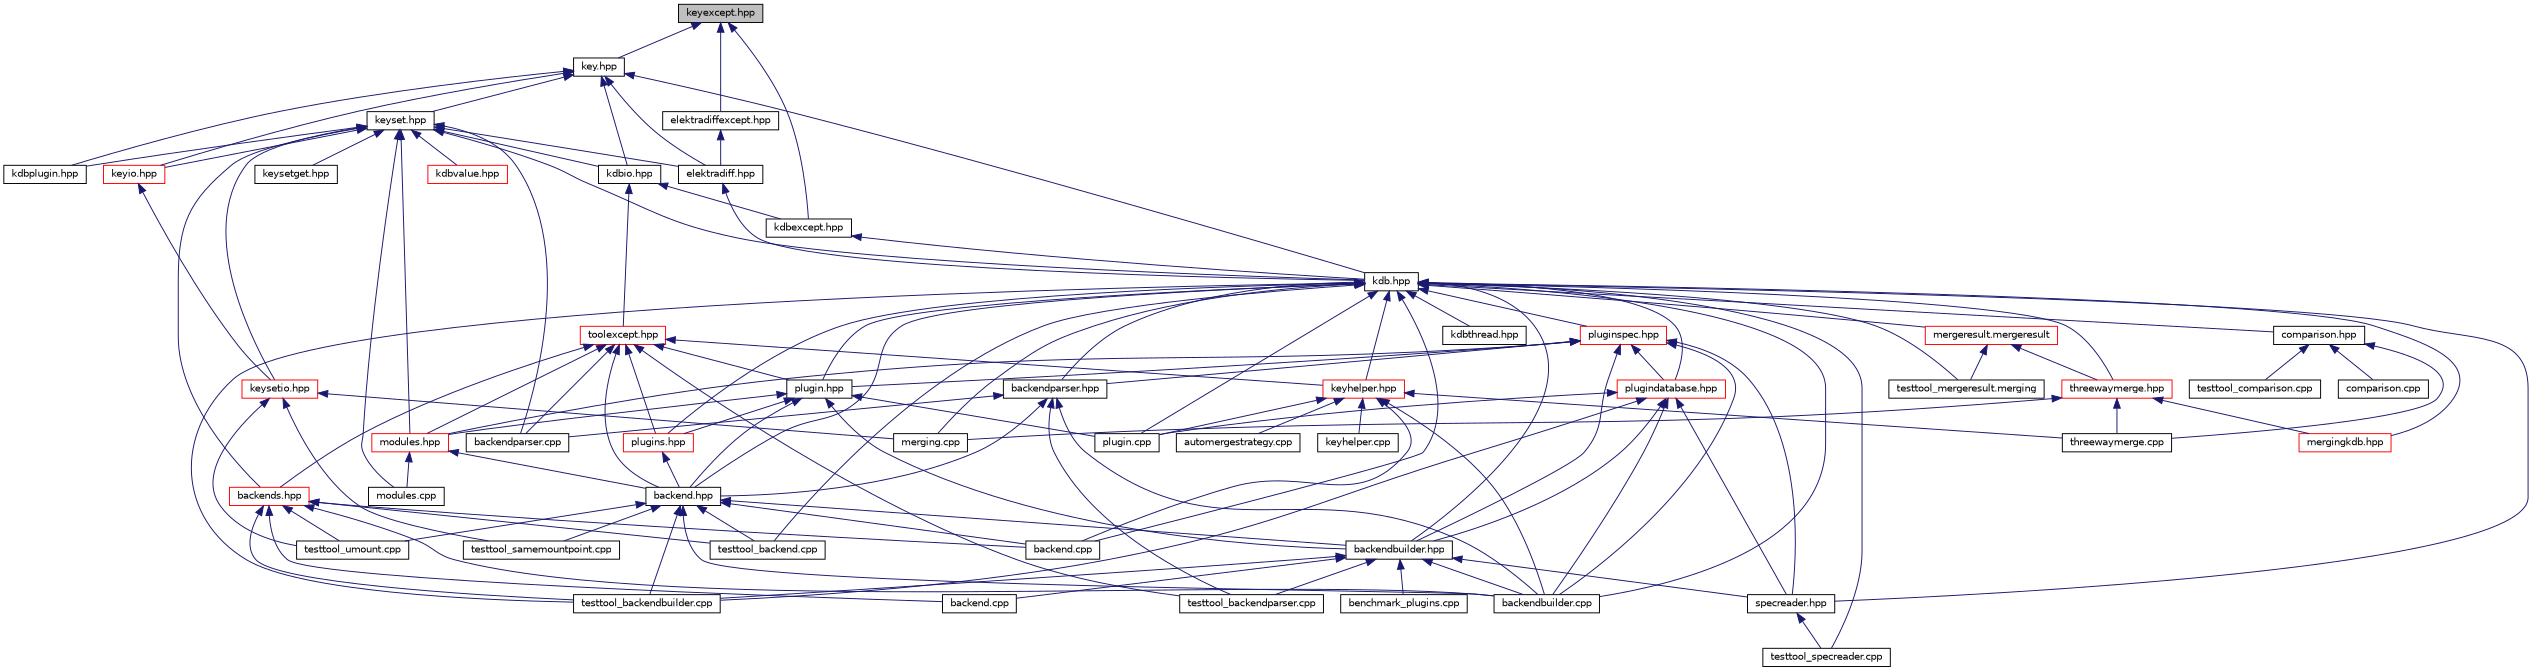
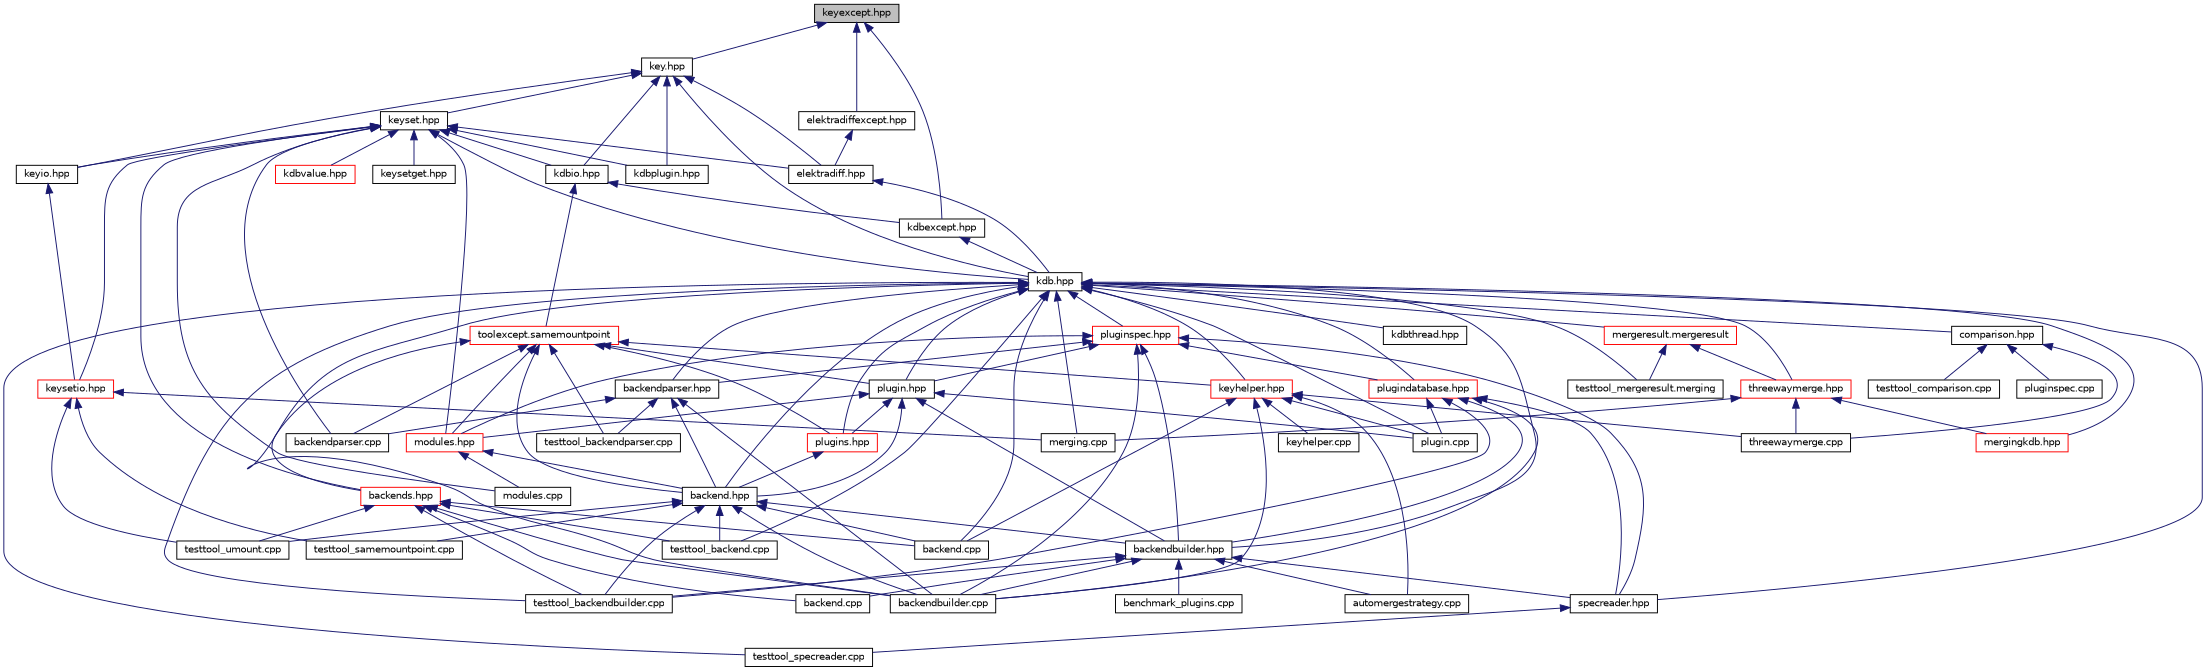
node "keyio.hpp": color red -> black
node "toolexcept.hpp": label "toolexcept.hpp" -> "toolexcept.samemountpoint"
node "comparison.cpp": label "comparison.cpp" -> "pluginspec.cpp"
edge "testtool_backendparser.cpp" -> "backendbuilder.hpp": now "automergestrategy.cpp" -> "backendbuilder.hpp"
